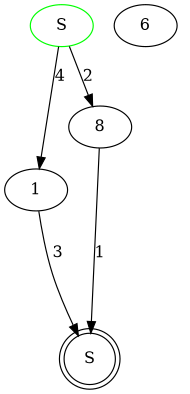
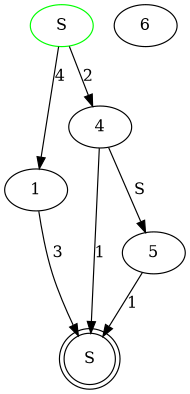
node "8": label "8" -> "4"
node "5": added
